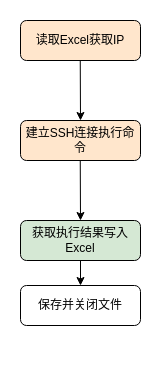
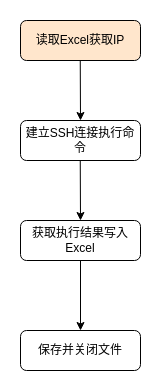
node "建立SSH连接执行命令": fillcolor #ffe6cc -> #ffffff
node "获取执行结果写入Excel": fillcolor #d5e8d4 -> #ffffff
node "保存并关闭文件": moved (81, 306) -> (81, 351)
